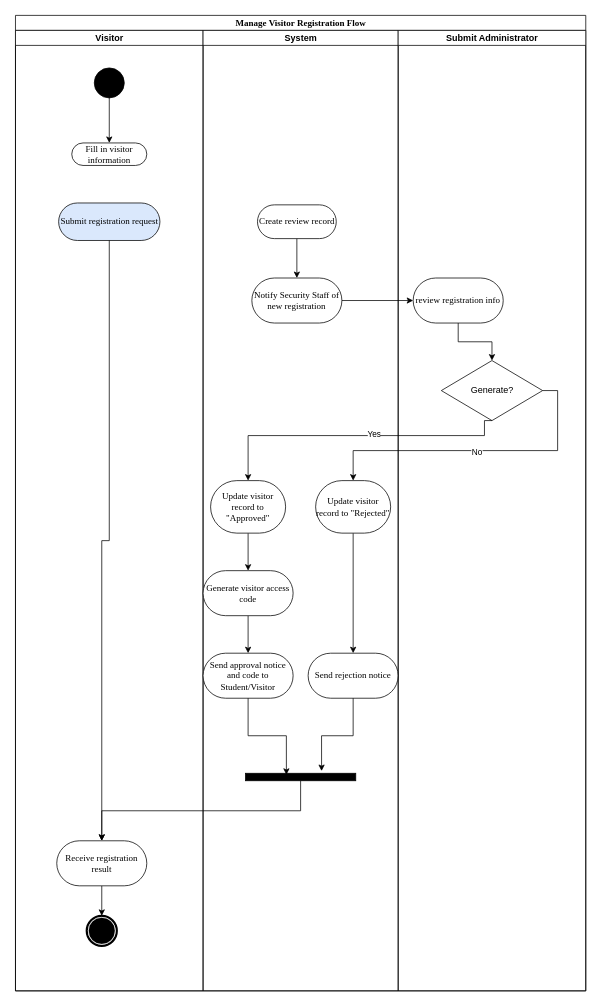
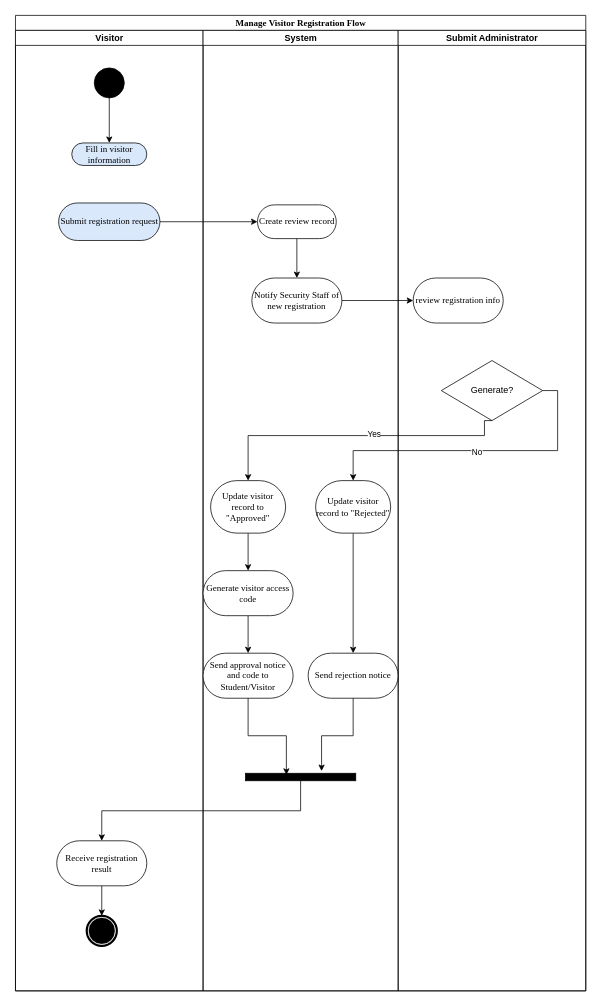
node "Fill in visitor information": fillcolor #ffffff -> #dae8fc
edge "review registration info" -> "Generate?": removed
edge "Submit registration request" -> "Receive registration result": now "Submit registration request" -> "Create review record"
